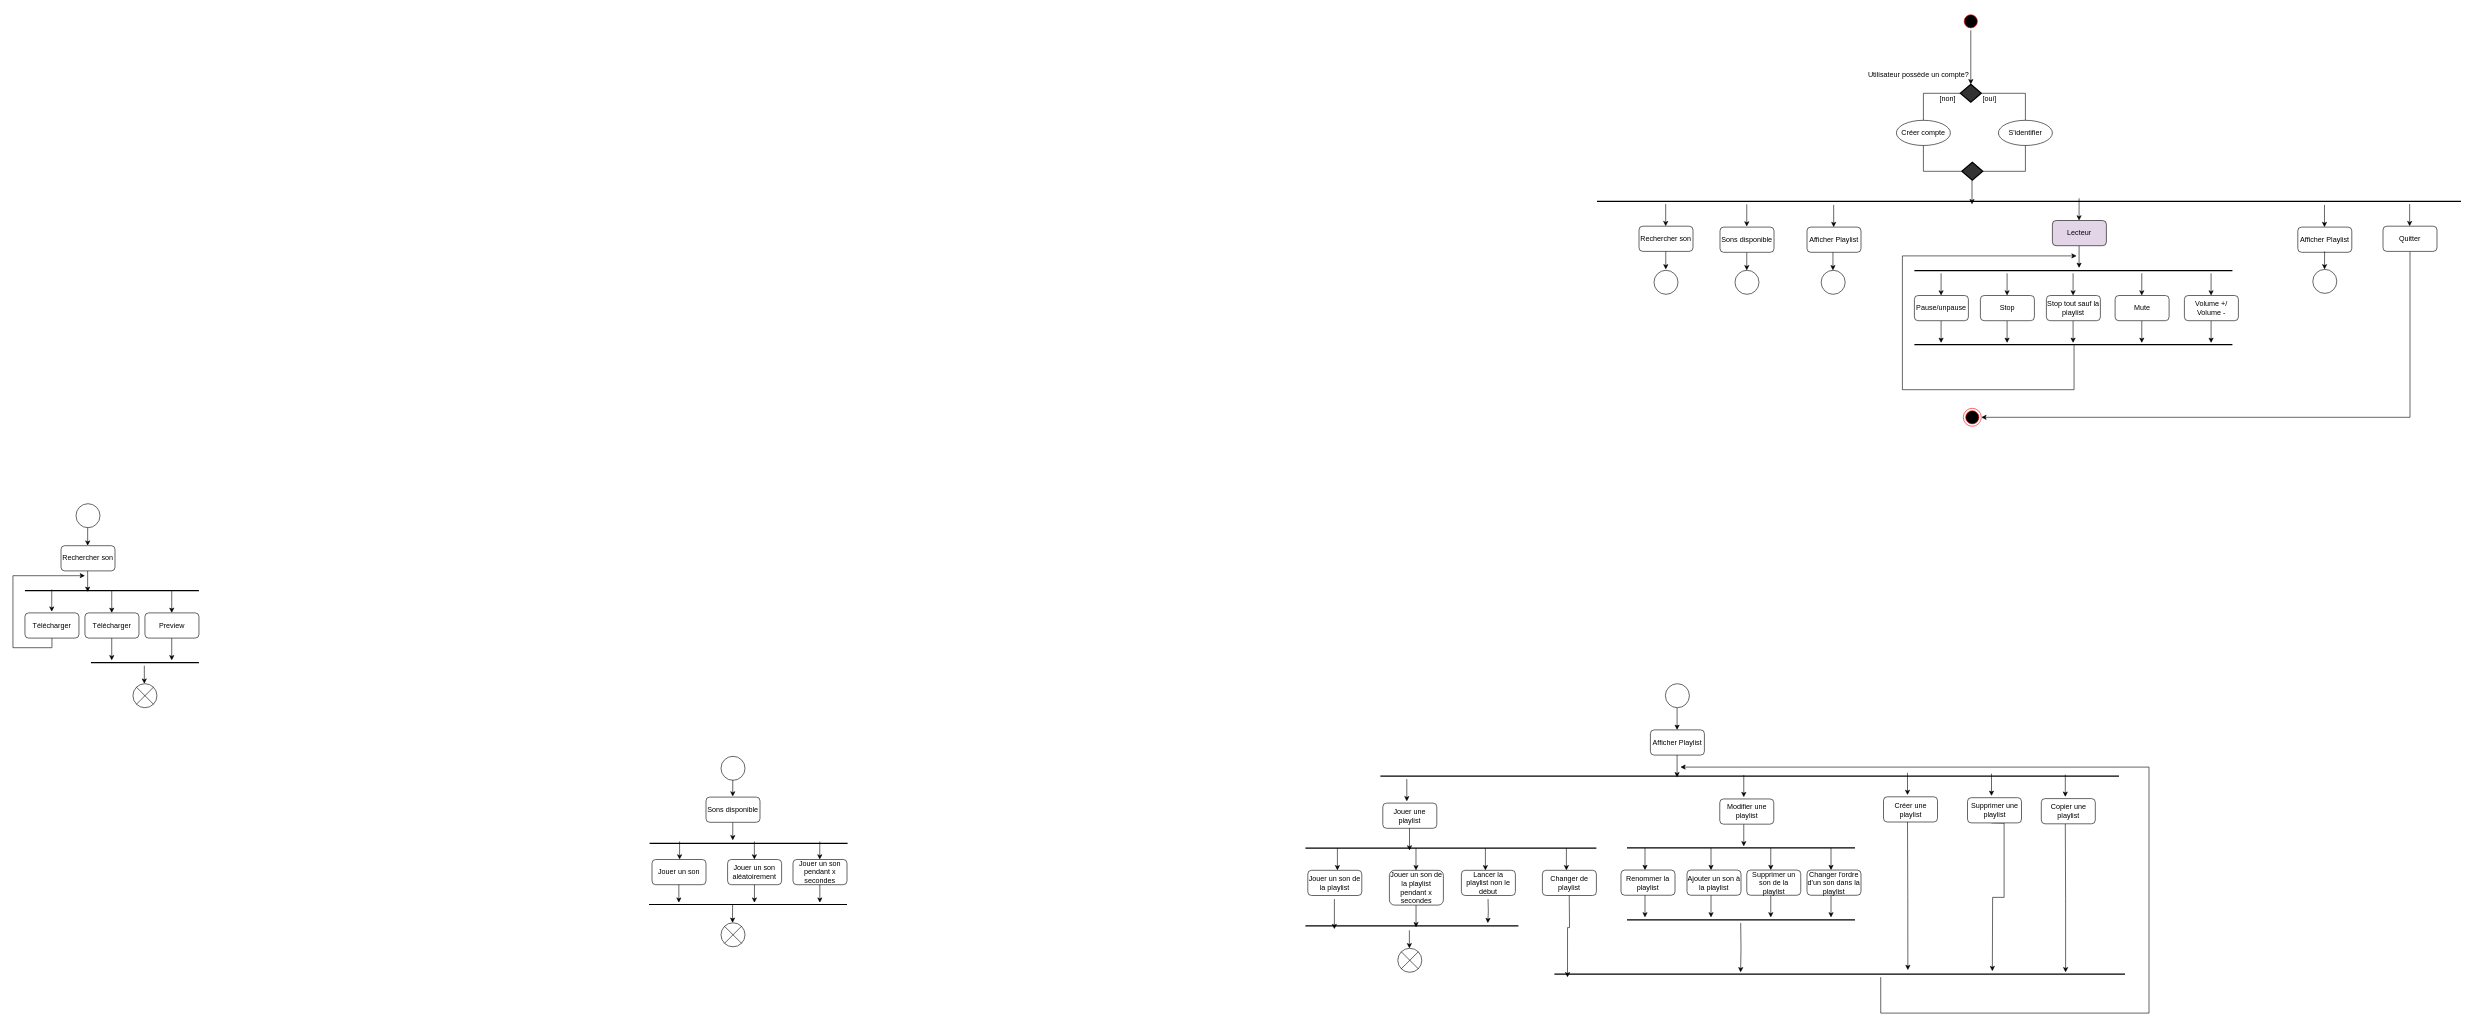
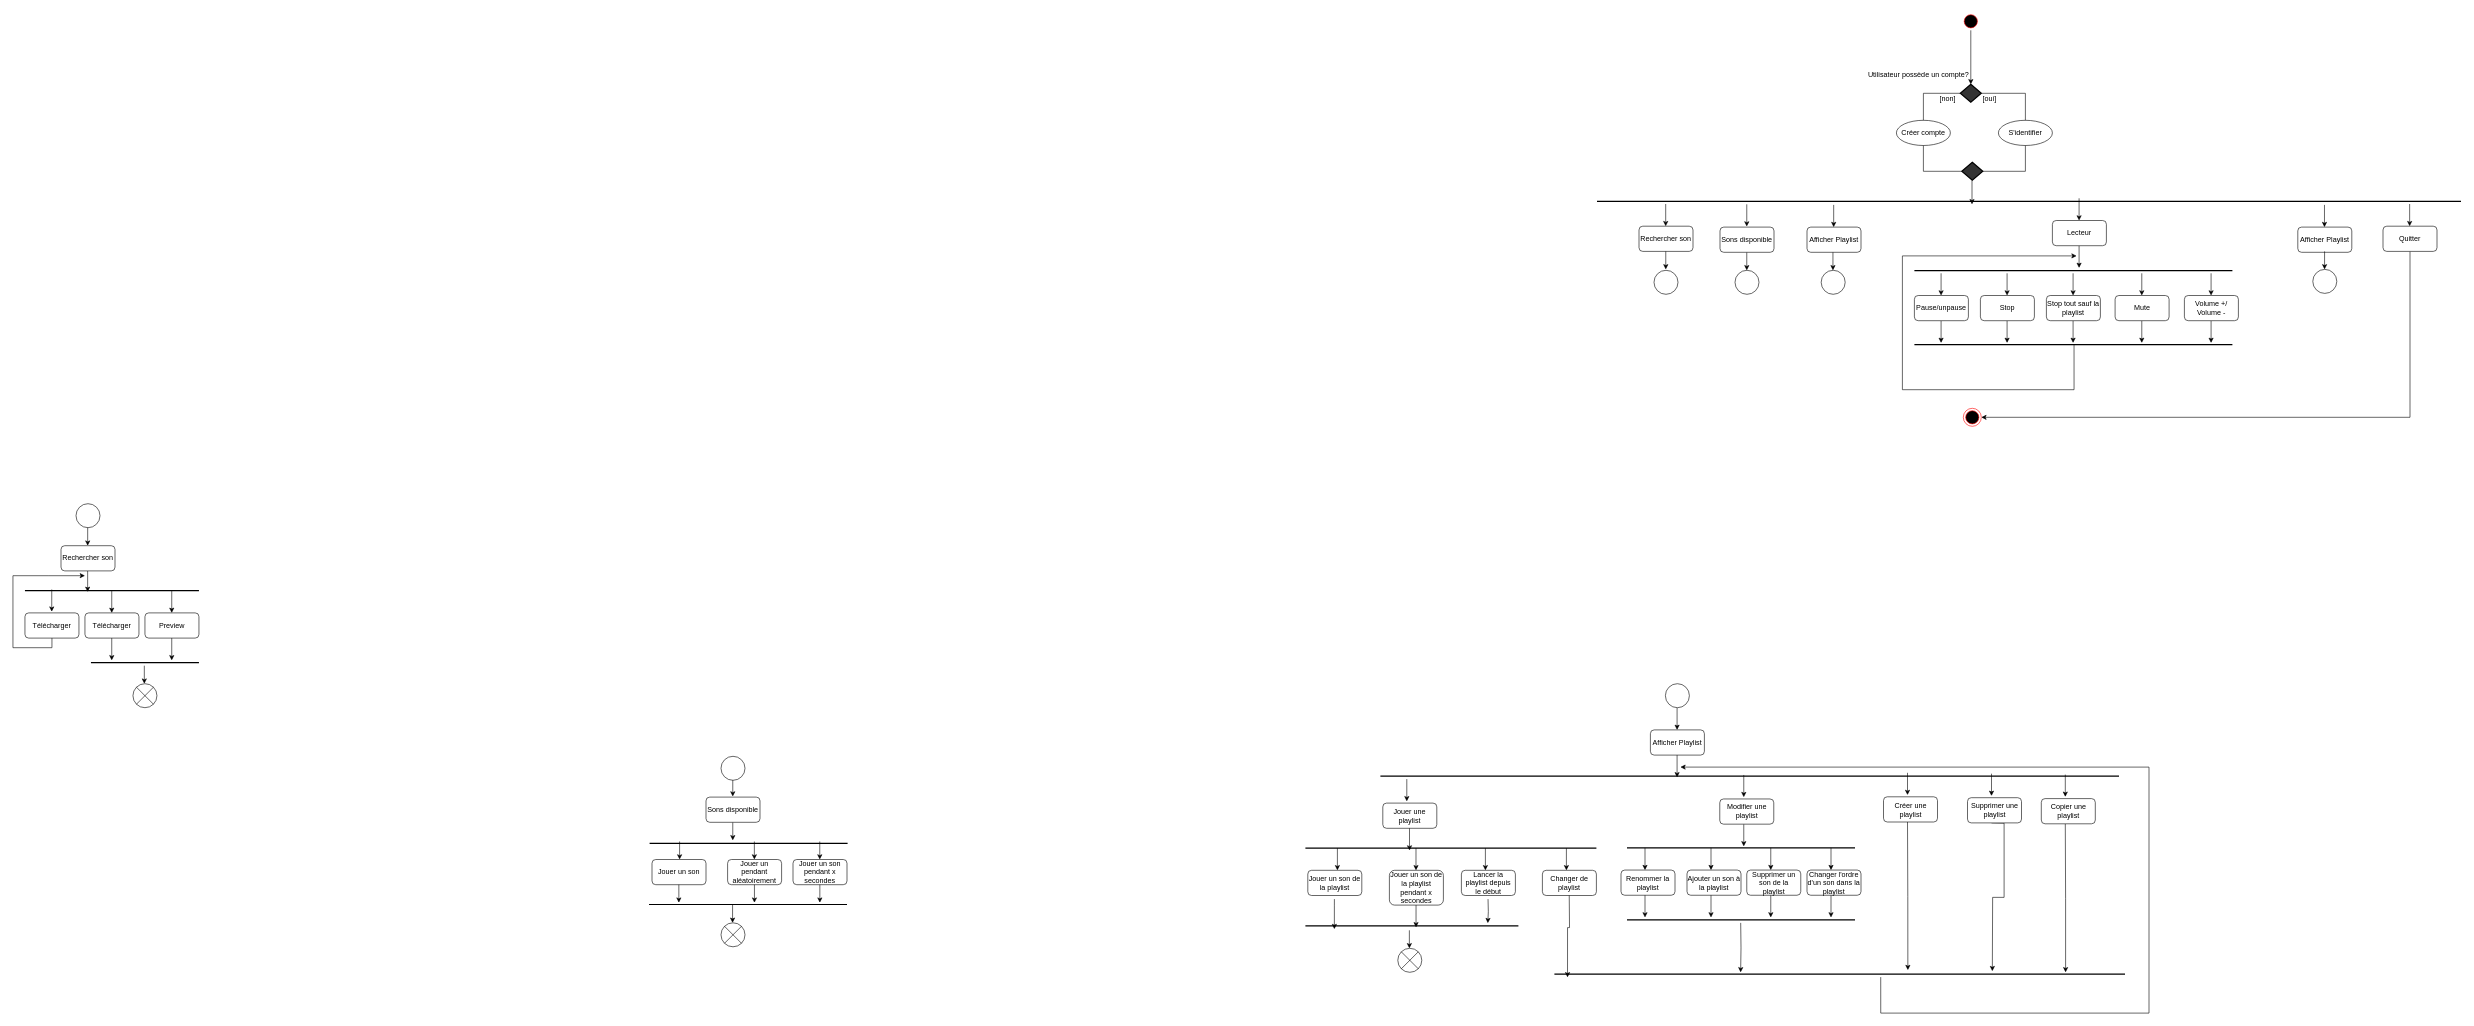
node "Lecteur": fillcolor #e1d5e7 -> #ffffff
node "Jouer un son aléatoirement": label "Jouer un son aléatoirement" -> "Jouer un pendant aléatoirement"
node "Lancer la playlist non le début": label "Lancer la playlist non le début" -> "Lancer la playlist depuis le début"
